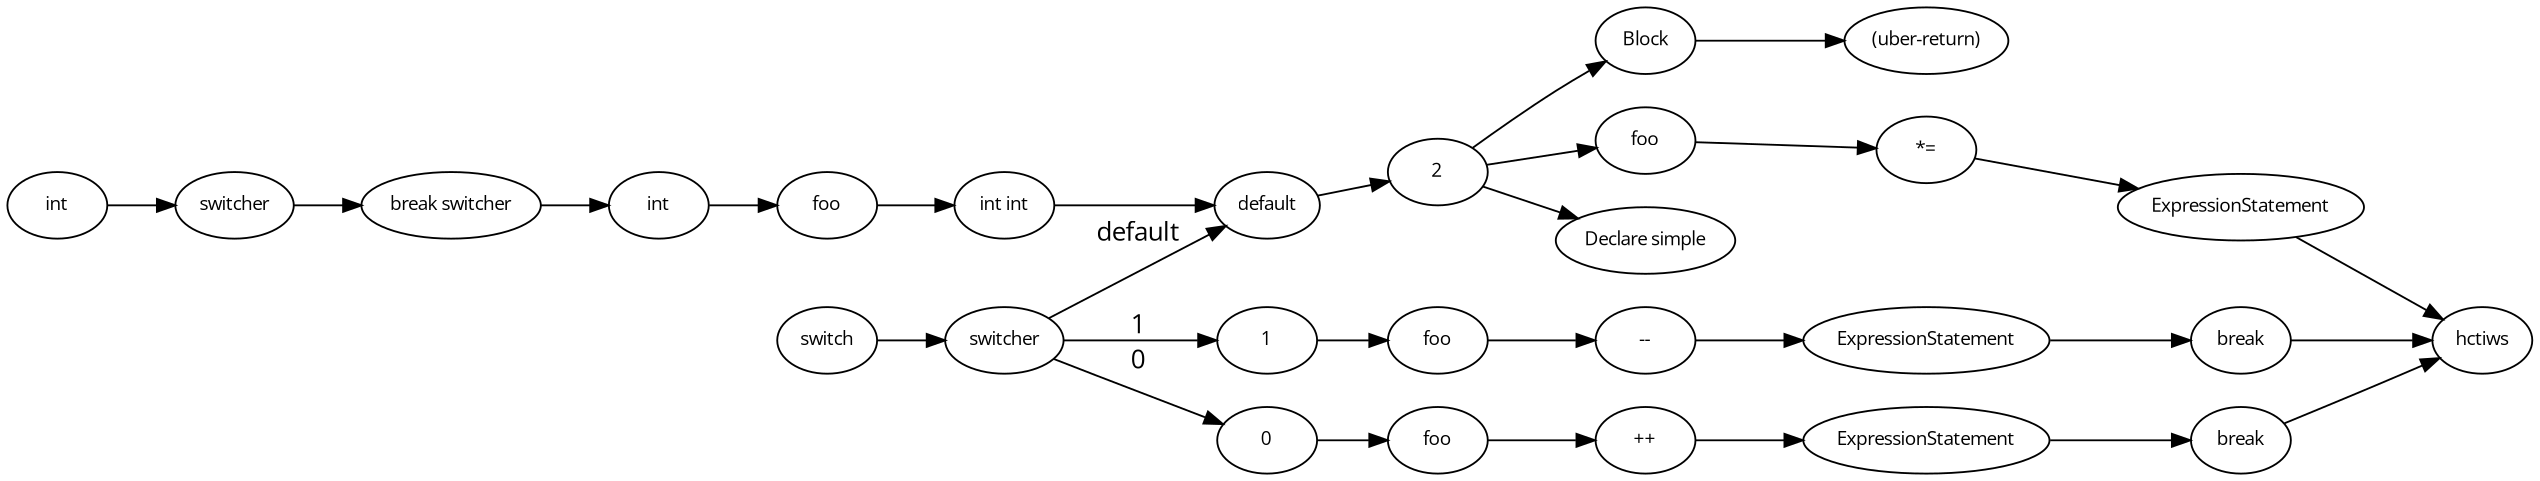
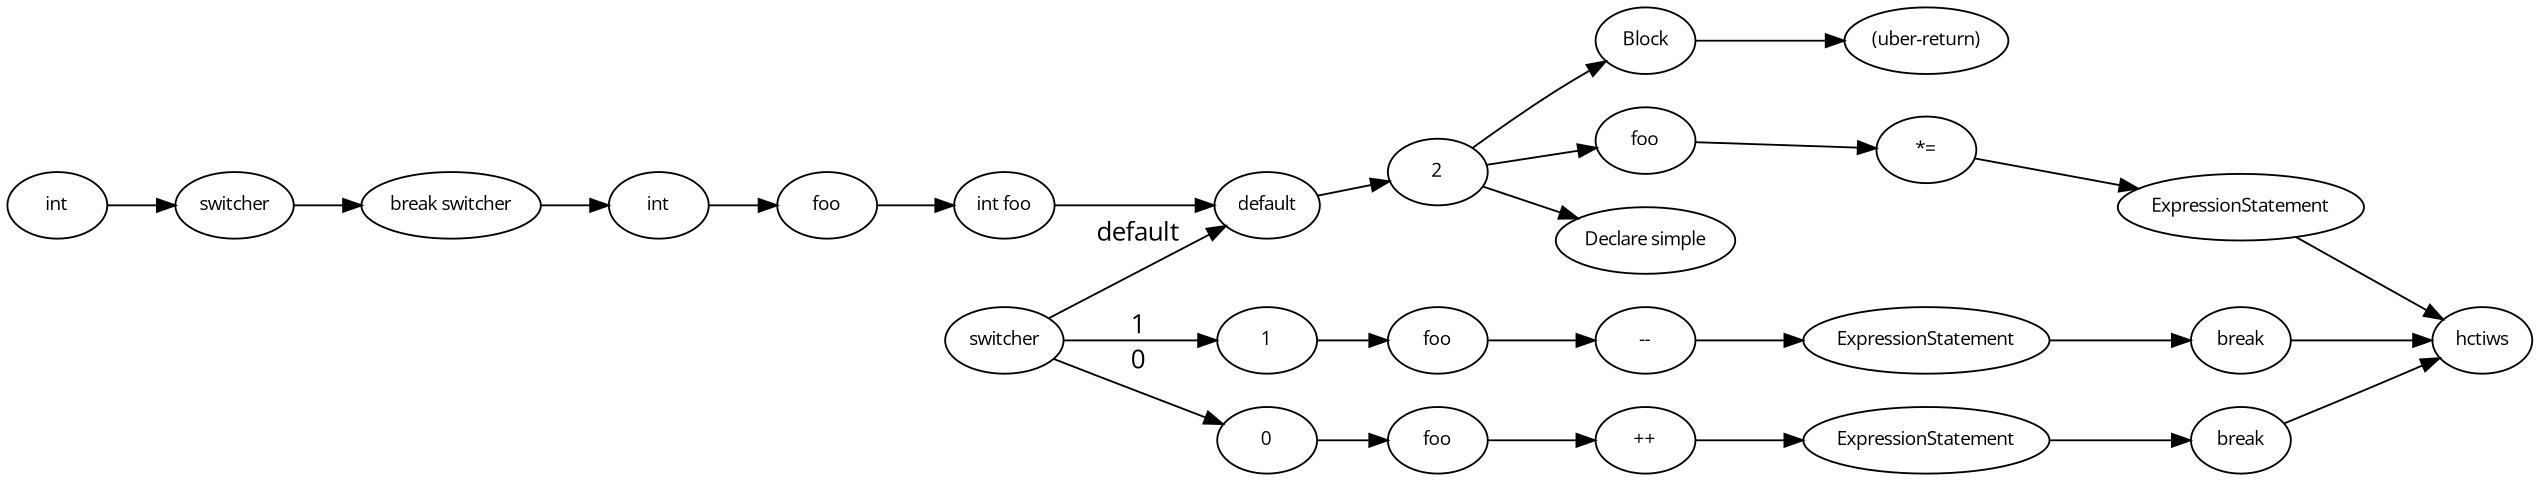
node "int int": label "int int" -> "int foo"
node "switch": removed
